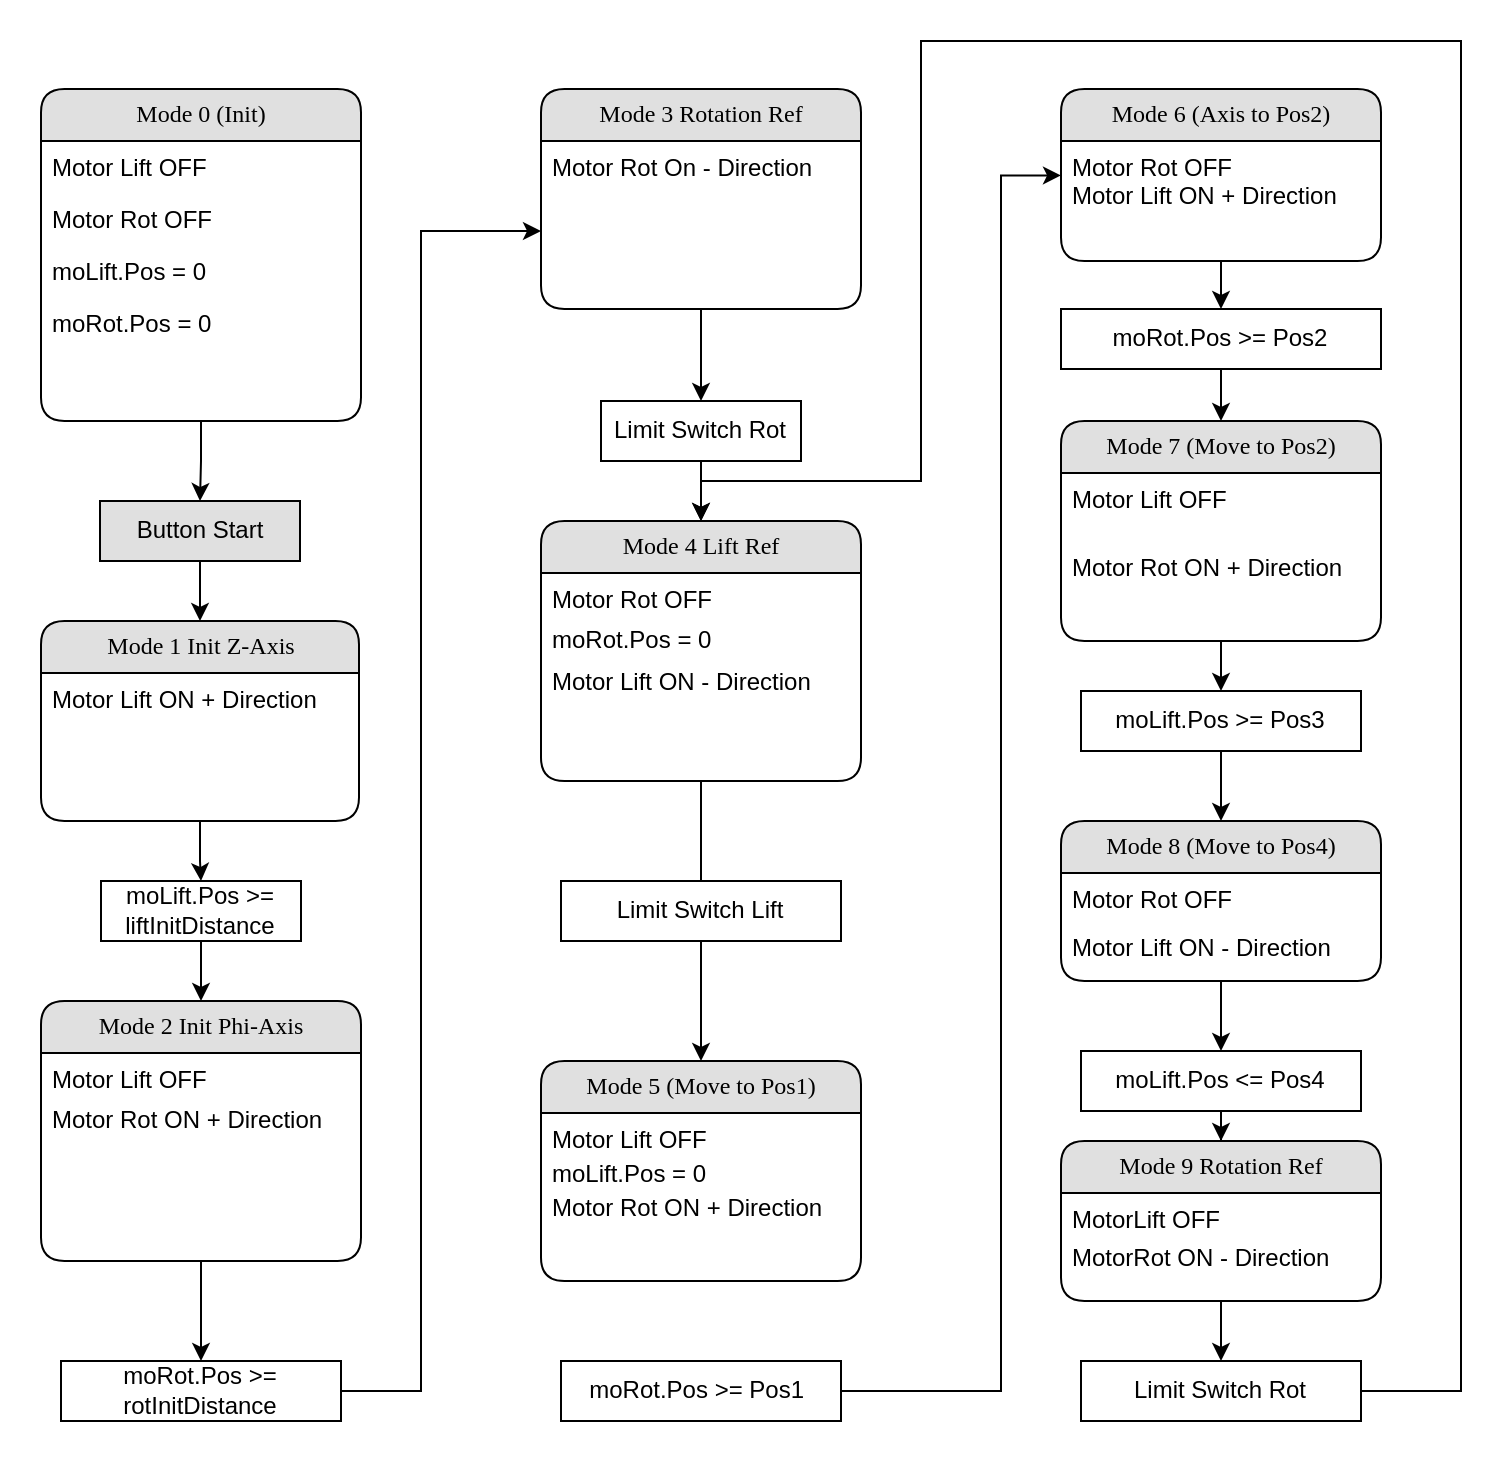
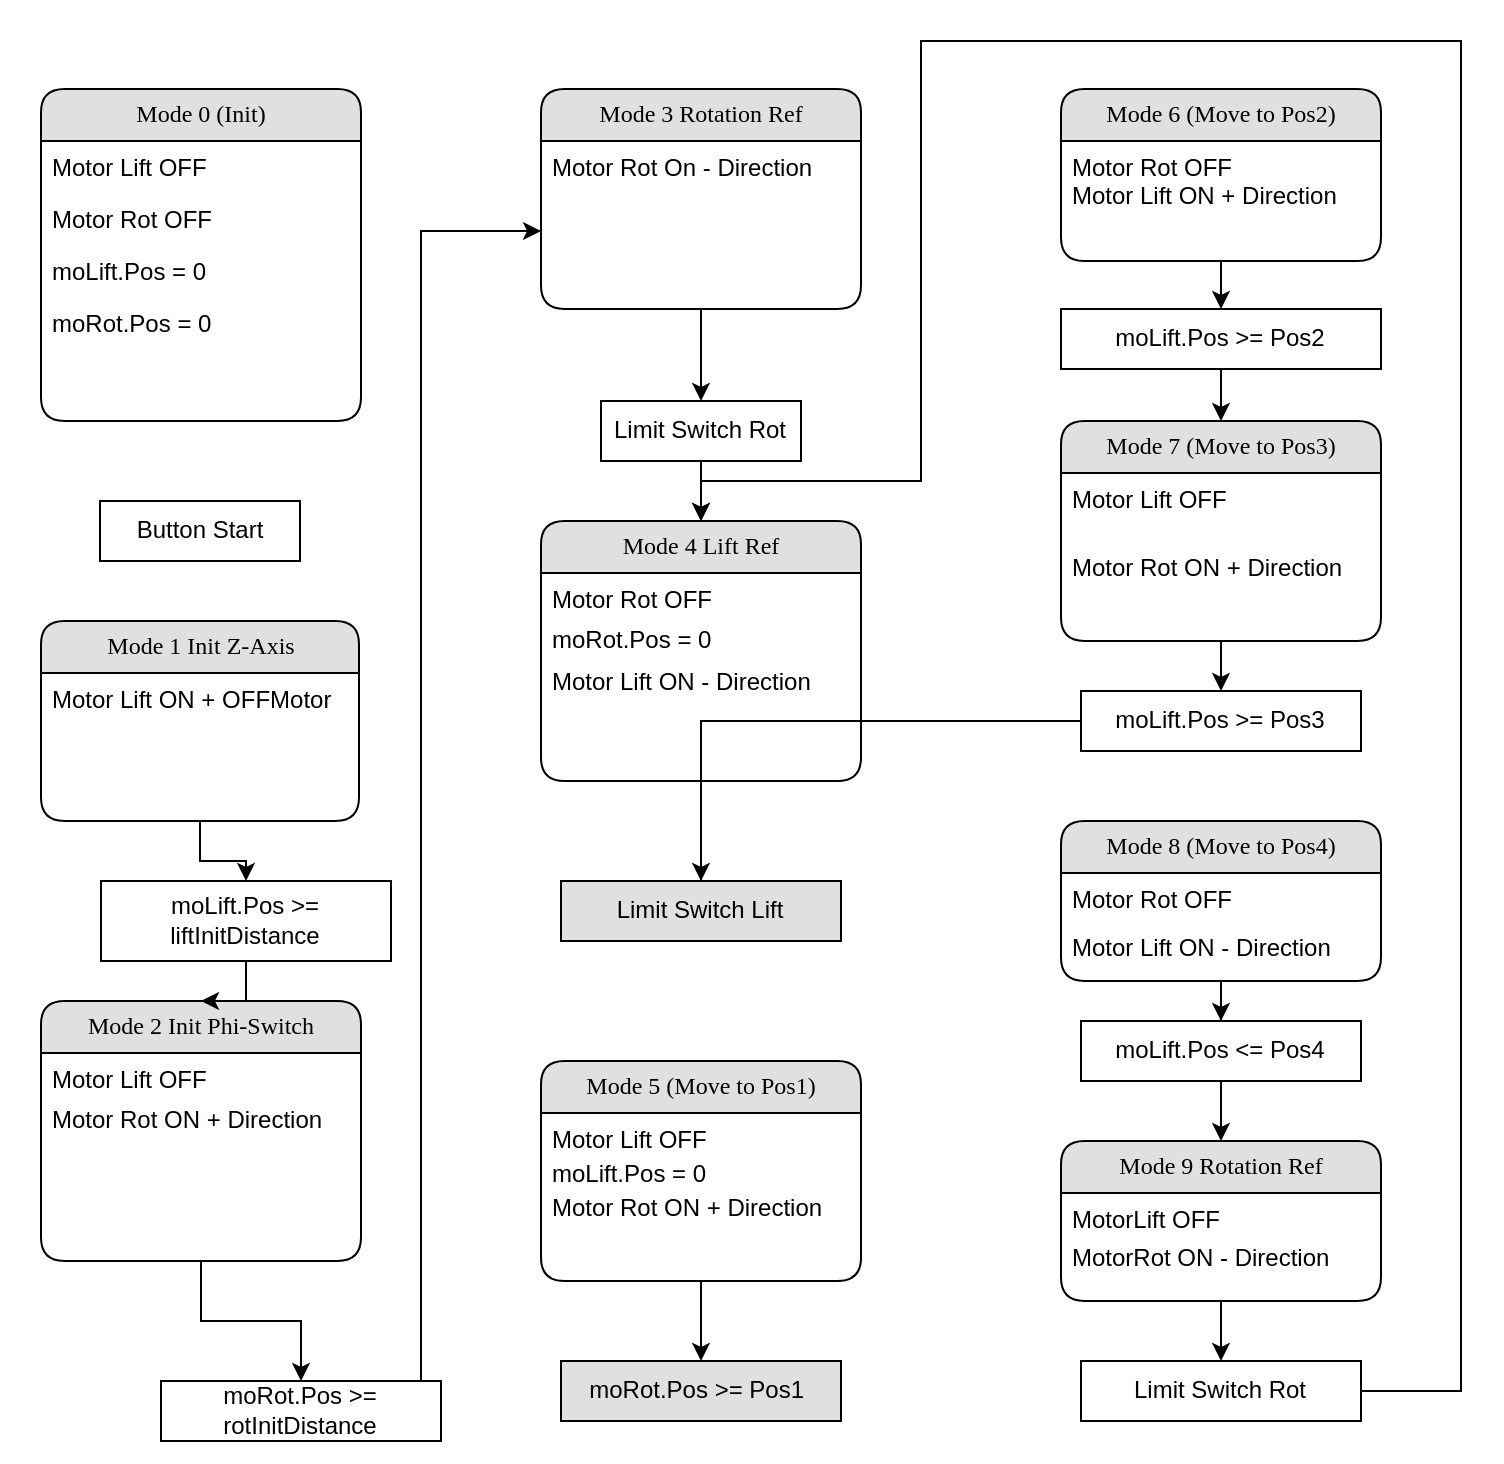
node "Mode 6 (Axis to Pos2)": label "Mode 6 (Axis to Pos2)" -> "Mode 6 (Move to Pos2)"
node "moRot.Pos >= Pos2": label "moRot.Pos >= Pos2" -> "moLift.Pos >= Pos2"
node "Mode 7 (Move to Pos2)": label "Mode 7 (Move to Pos2)" -> "Mode 7 (Move to Pos3)"
edge "Mode 0 (Init)" -> "Button Start": removed
node "Button Start": fillcolor #e0e0e0 -> #ffffff
edge "Button Start" -> "Mode 1 Init Z-Axis": removed
node "Motor Lift ON + Direction": label "Motor Lift ON + Direction" -> "Motor Lift ON + OFFMotor"
edge "moLift.Pos >= Pos3" -> "Mode 8 (Move to Pos4)": now "moLift.Pos >= Pos3" -> "Limit Switch Lift"
edge "moRot.Pos >= Pos1" -> "Motor Rot OFFMotor Lift ON + Direction": removed
node "moLift.Pos >= liftInitDistance": size 200x60 -> 290x80
node "Limit Switch Lift": fillcolor #ffffff -> #e0e0e0
edge "Limit Switch Lift" -> "Mode 5 (Move to Pos1)": removed
node "Mode 2 Init Phi-Axis": label "Mode 2 Init Phi-Axis" -> "Mode 2 Init Phi-Switch"
node "moLift.Pos <= Pos4": moved (1221, 1081) -> (1221, 1051)
edge "Mode 5 (Move to Pos1)" -> "moRot.Pos >= Pos1": added
node "moRot.Pos >= rotInitDistance": moved (201, 1391) -> (301, 1411)
node "moRot.Pos >= Pos1": fillcolor #ffffff -> #e0e0e0
